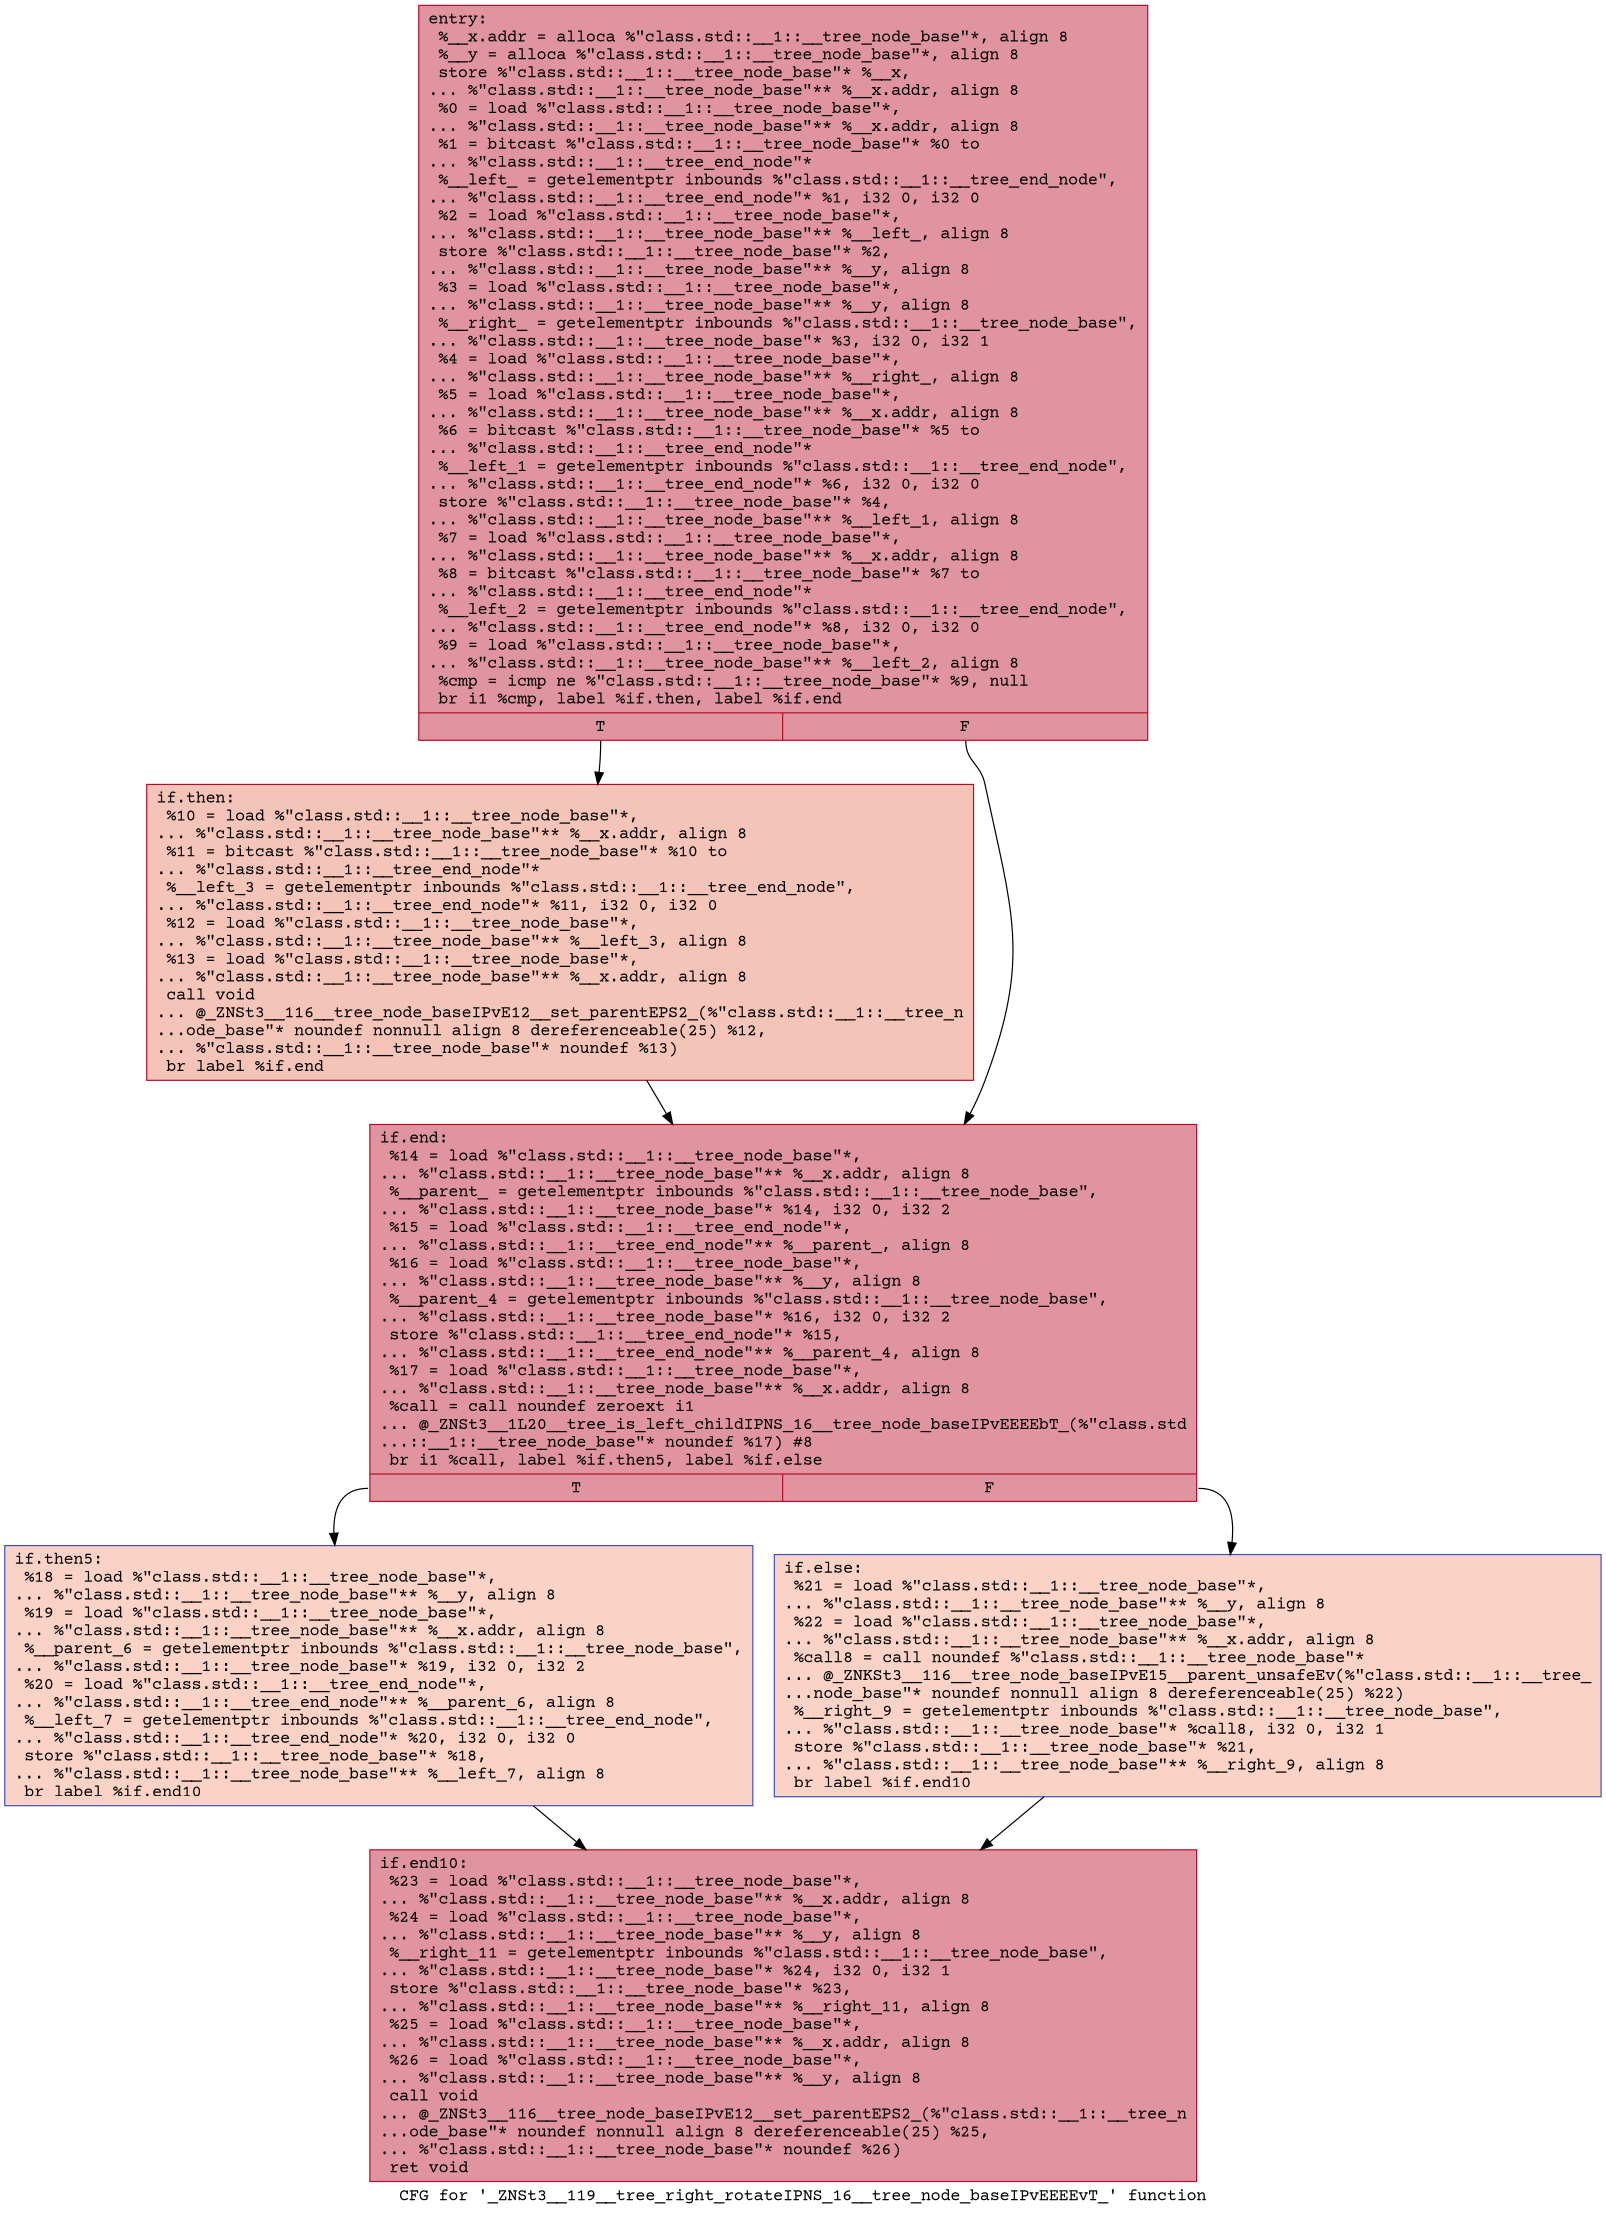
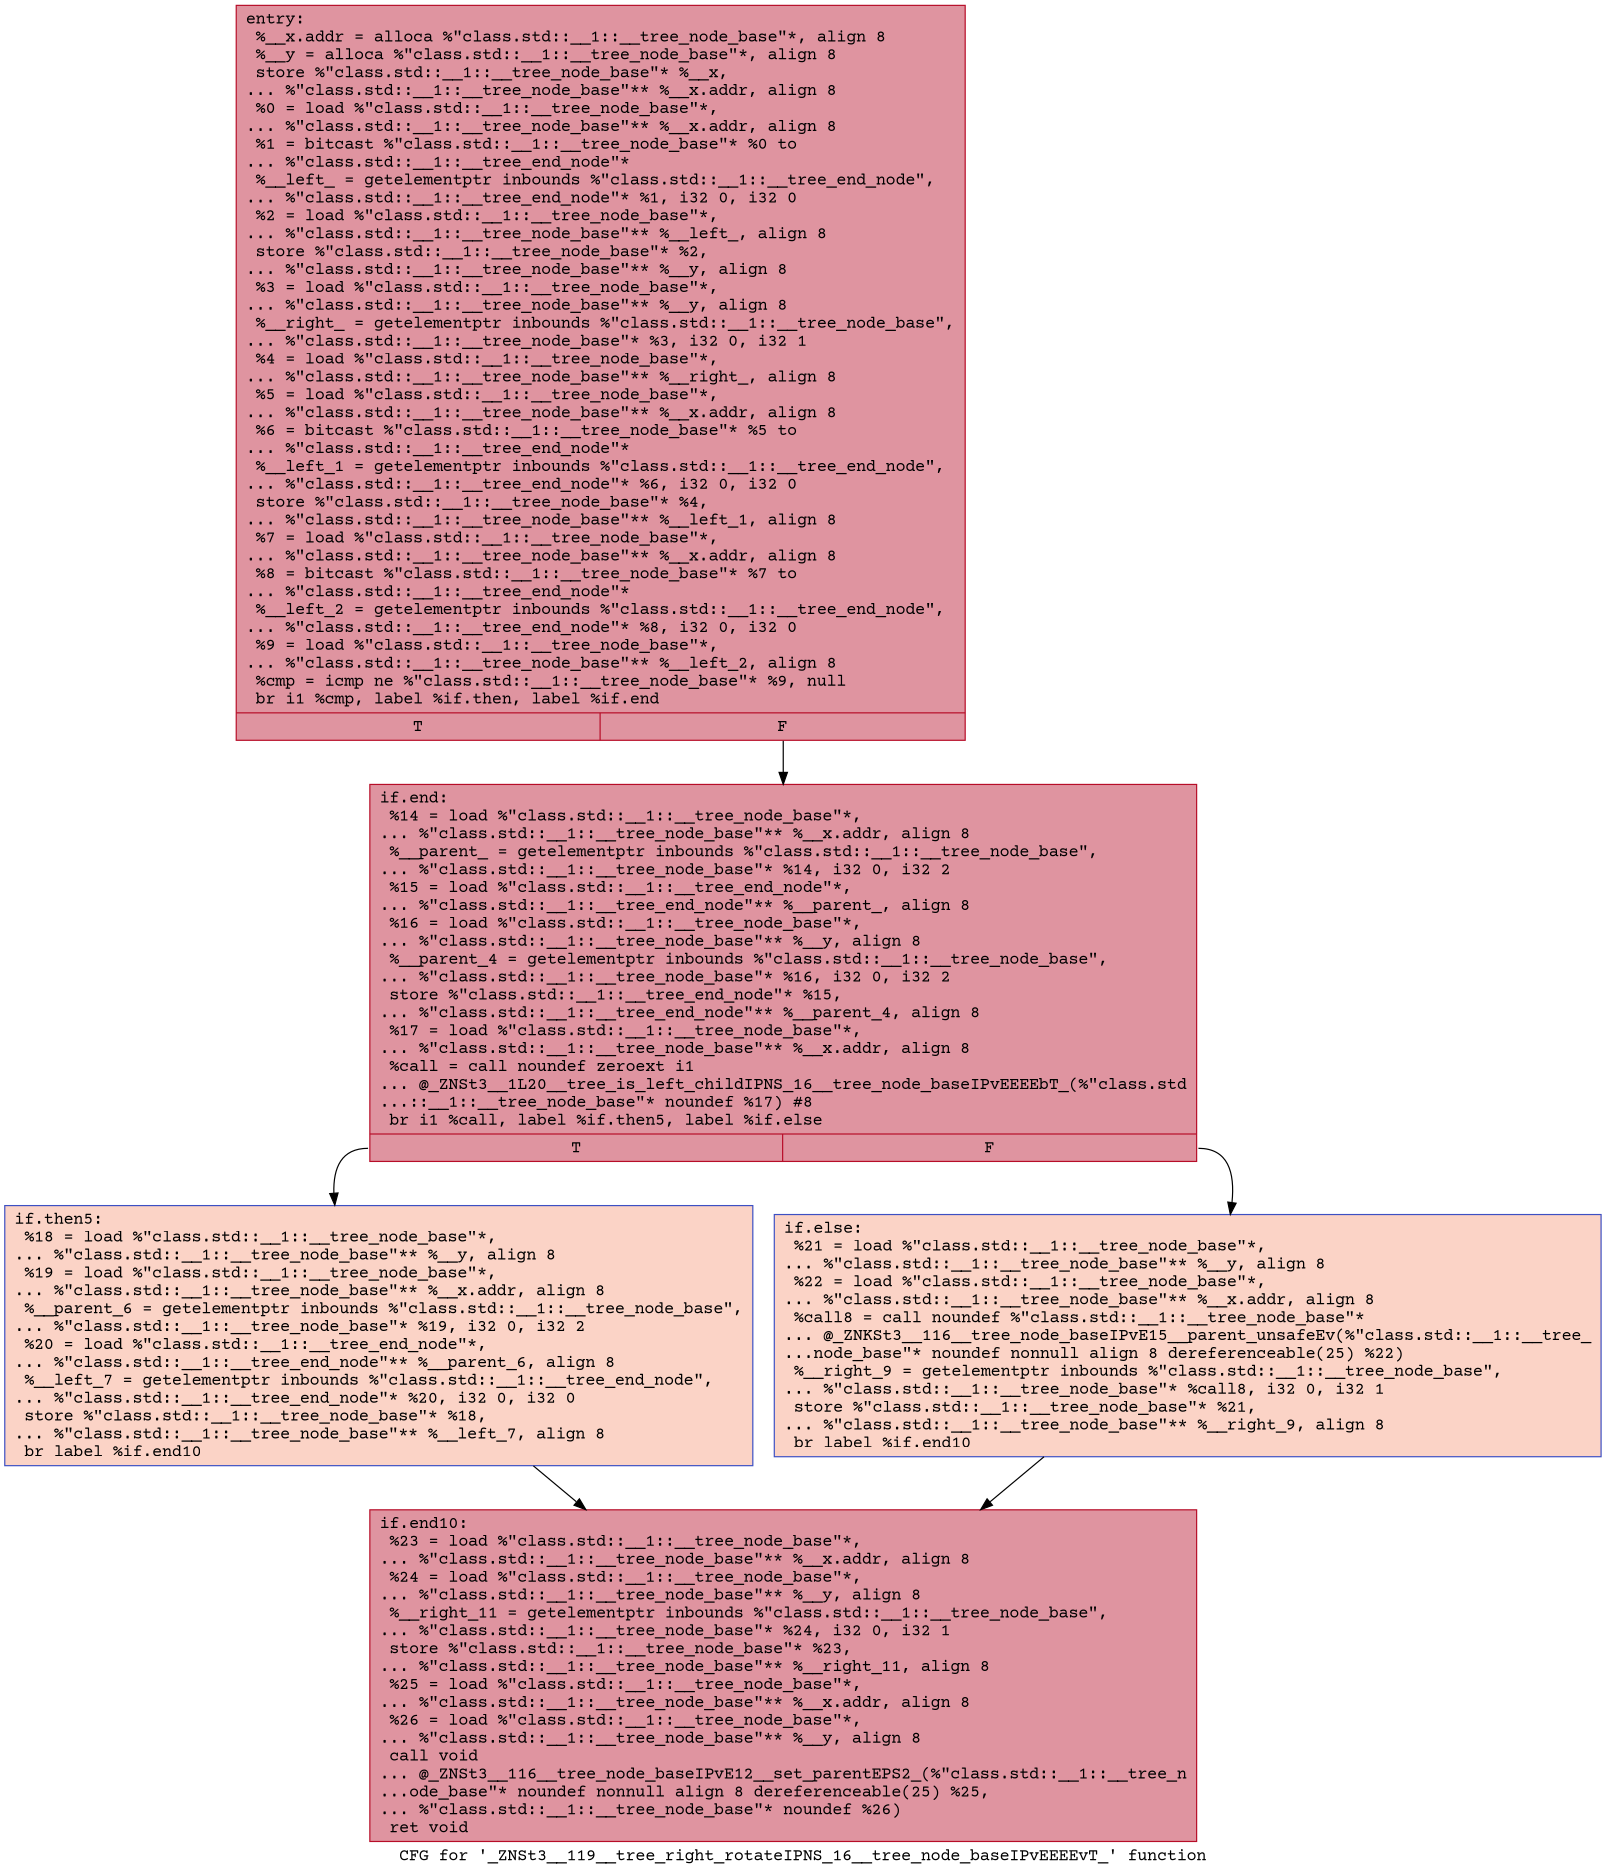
node "if.then:": removed
